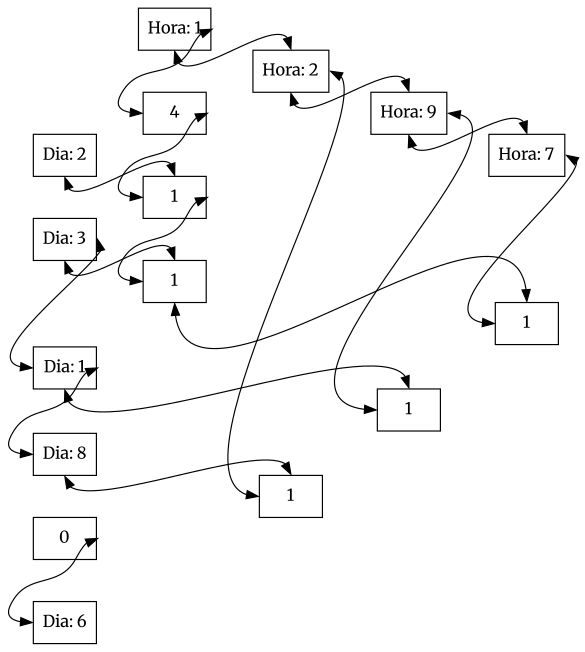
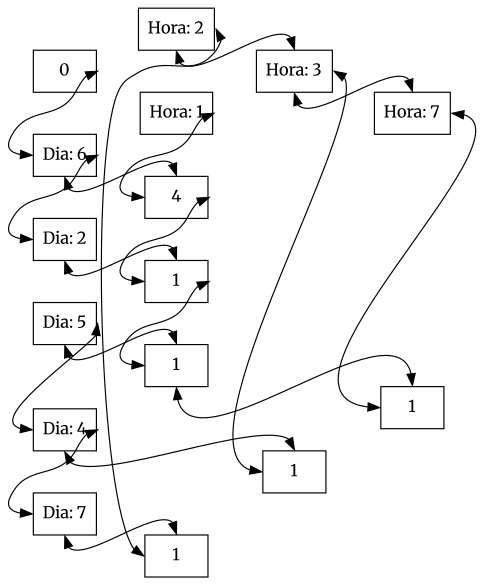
edge "Hora: 1" -- "Hora: 2": removed
node "Hora: 9": label "Hora: 9" -> "Hora: 3"
edge "Dia: 6" -- "4": added
edge "Dia: 6" -- "Dia: 2": added
node "Dia: 3": label "Dia: 3" -> "Dia: 5"
node "Dia: 1": label "Dia: 1" -> "Dia: 4"
node "Dia: 8": label "Dia: 8" -> "Dia: 7"
